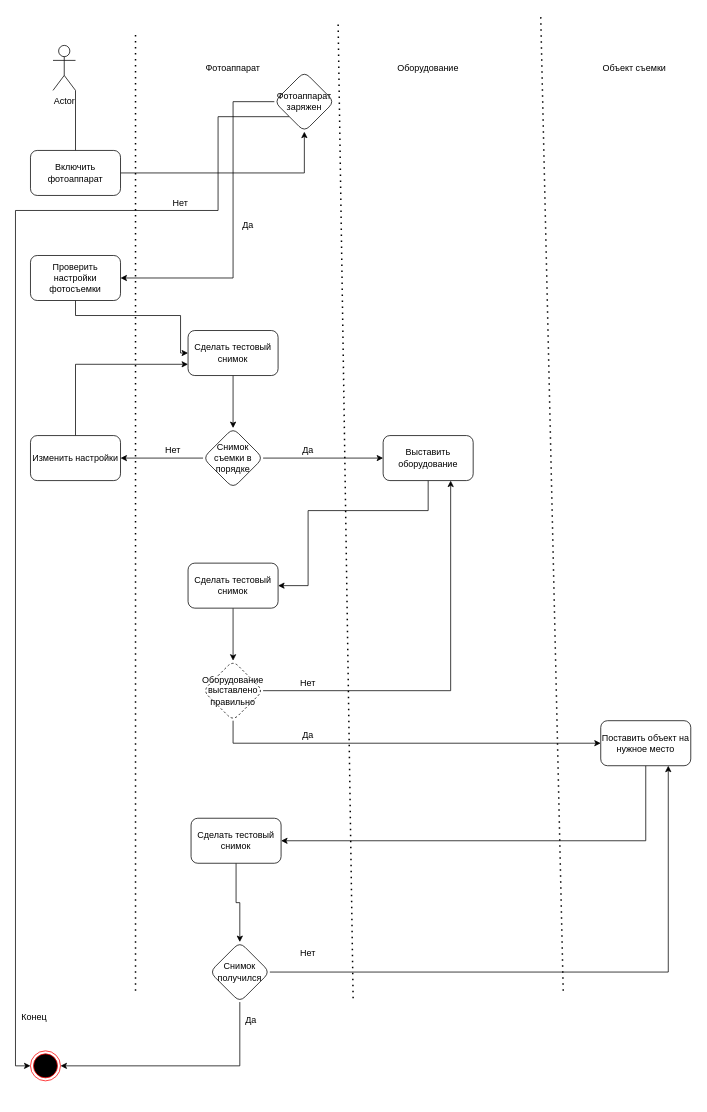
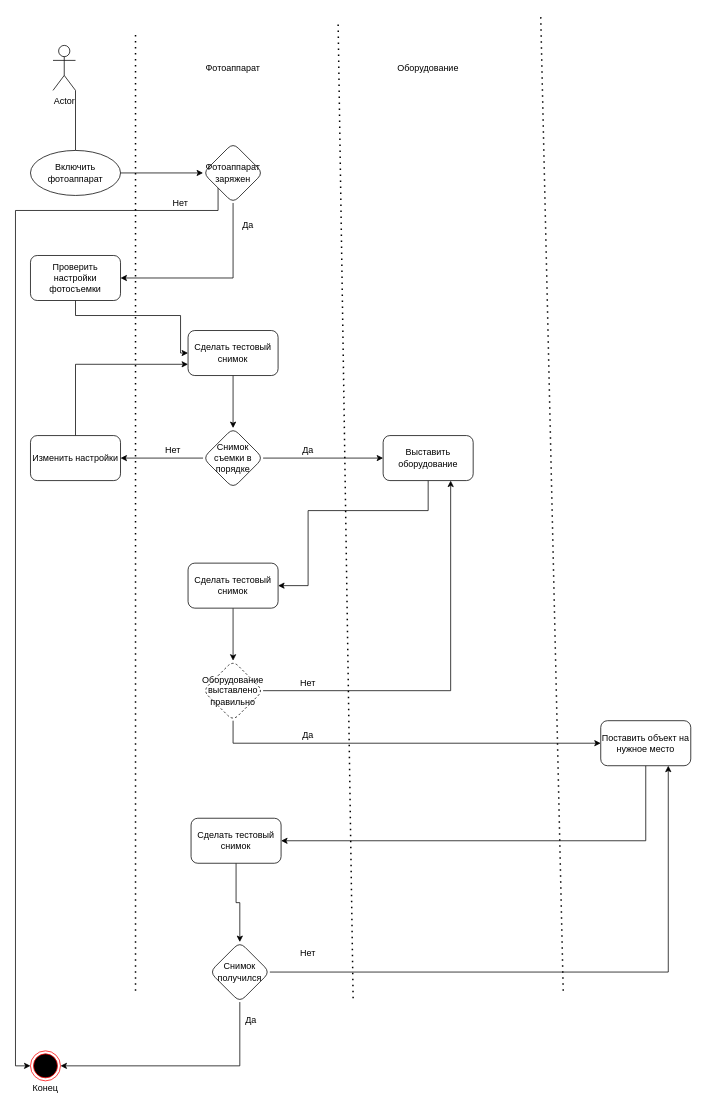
node "Объект съемки": removed
node "Фотоаппарат заряжен": moved (304, 102) -> (233, 173)
node "Включить фотоаппарат": shape rounded rectangle -> ellipse
node "Конец": moved (34, 1017) -> (45, 1088)
